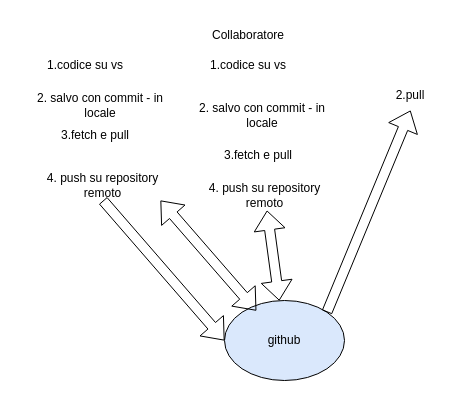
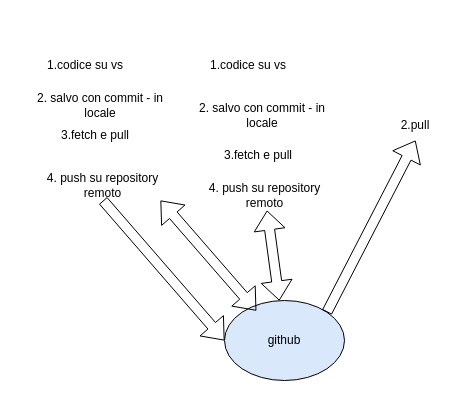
node "Collaboratore": removed
node "2.pull": moved (411, 96) -> (416, 126)
